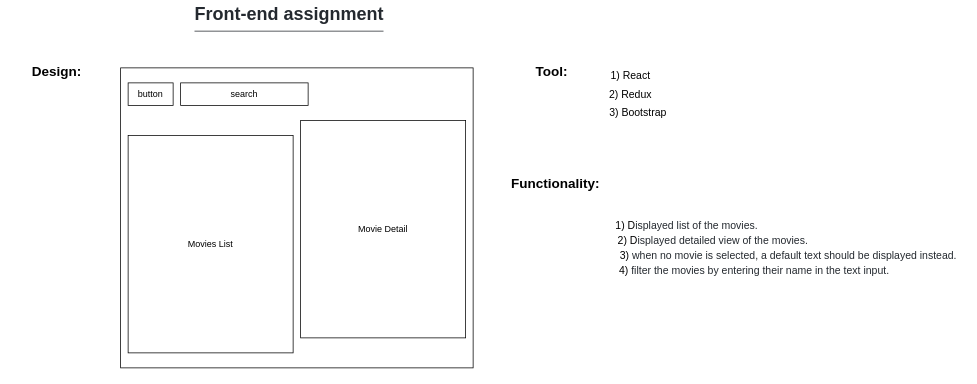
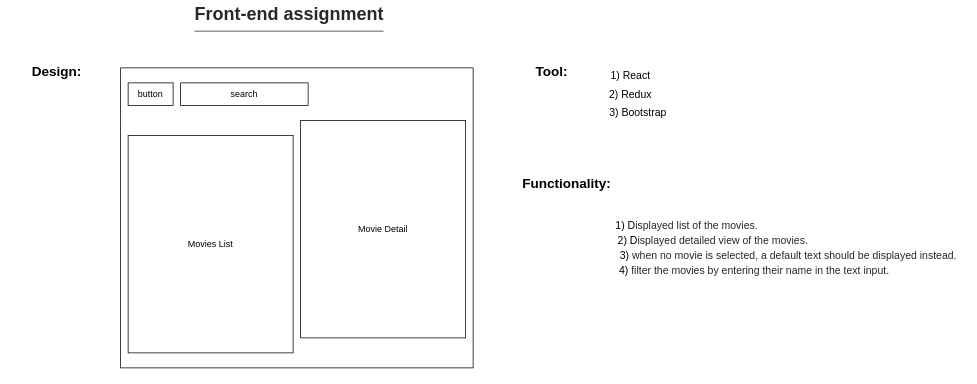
node "Functionality:": moved (555, 184) -> (567, 184)
